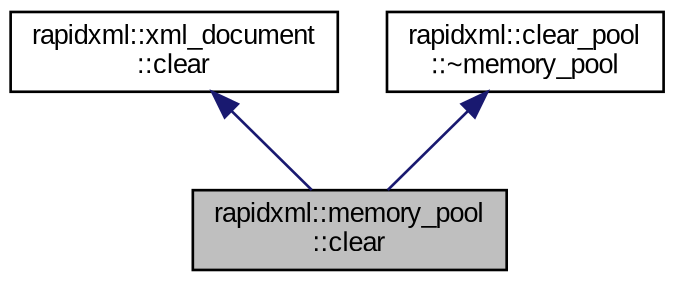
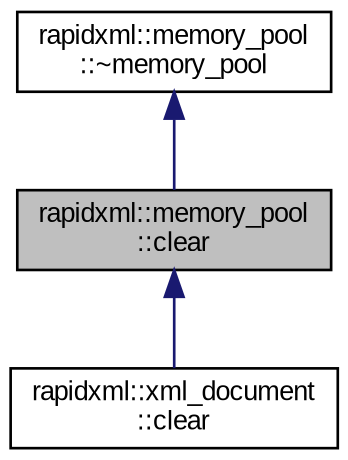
node "rapidxml::clear_pool ::~memory_pool": label "rapidxml::clear_pool ::~memory_pool" -> "rapidxml::memory_pool ::~memory_pool"
edge "rapidxml::memory_pool ::clear" -> "rapidxml::xml_document ::clear": reversed
